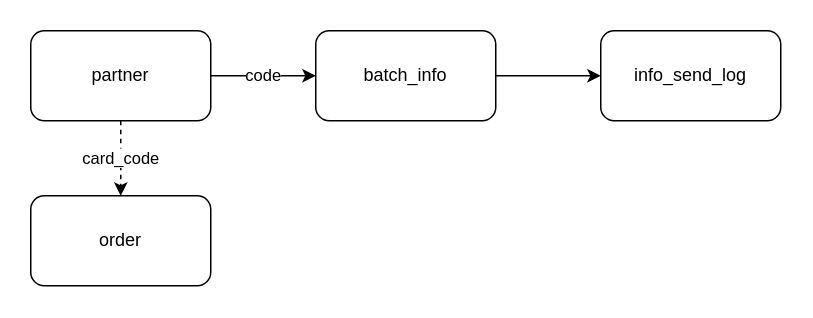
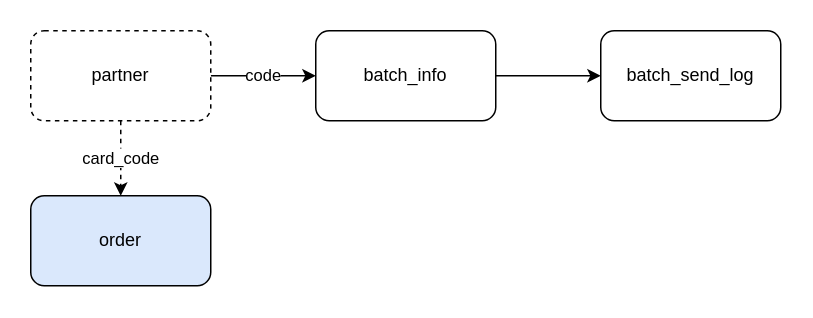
node "partner": style solid -> dashed
node "info_send_log": label "info_send_log" -> "batch_send_log"
node "order": fillcolor #ffffff -> #dae8fc
